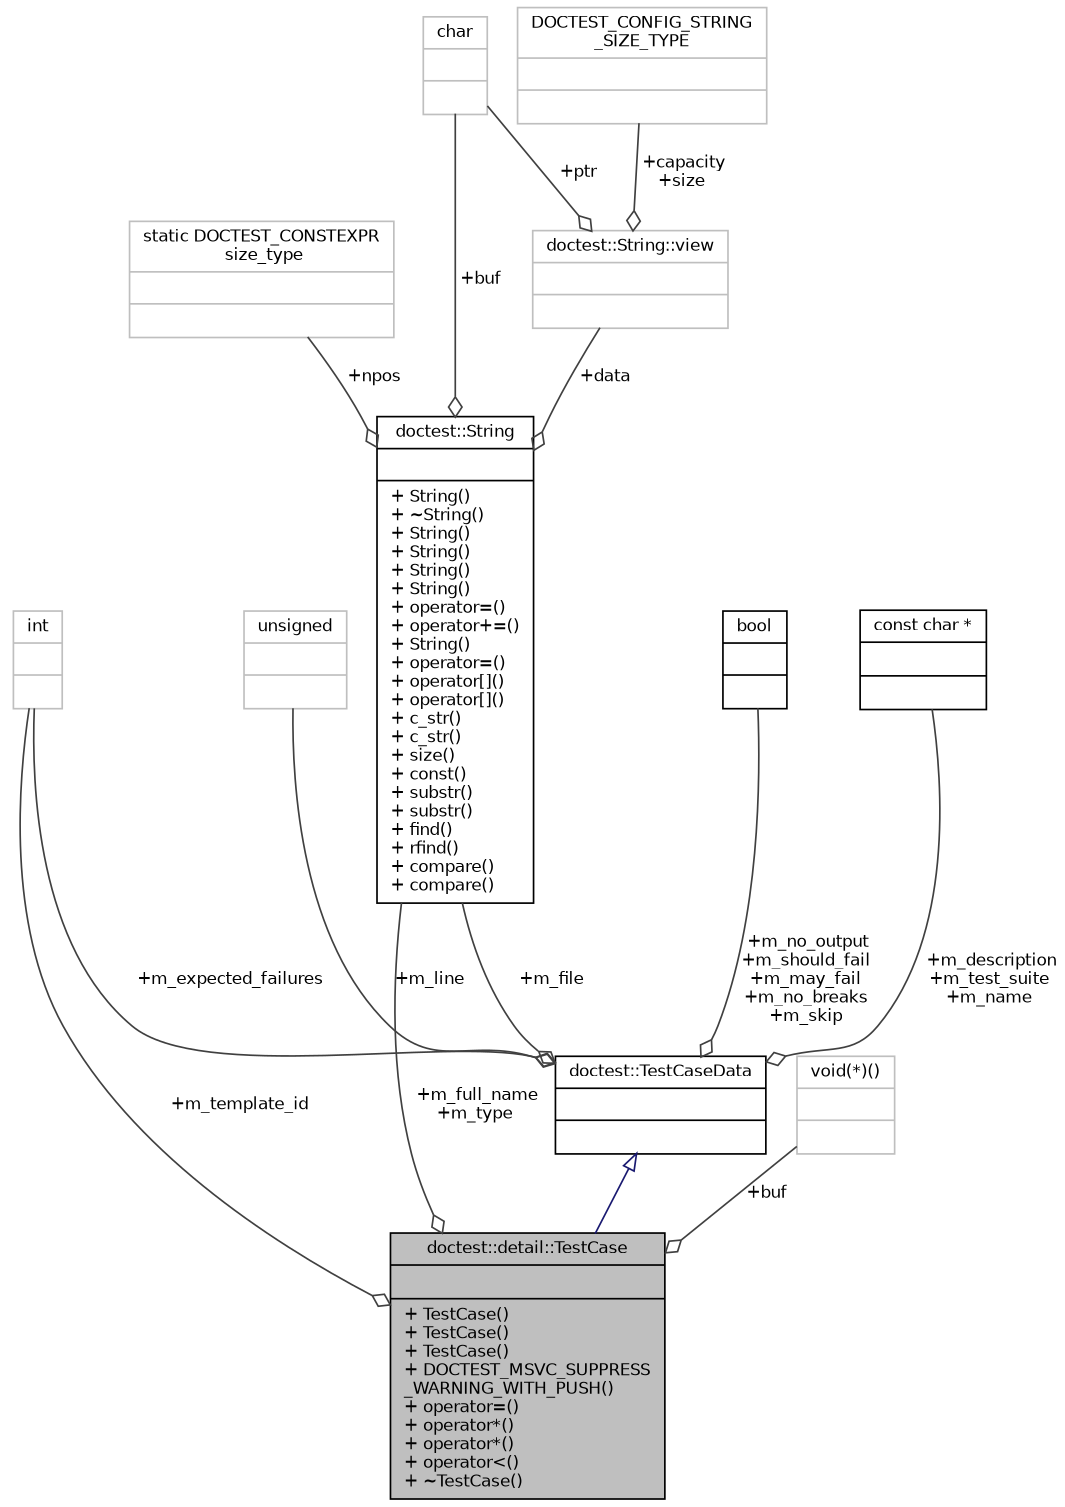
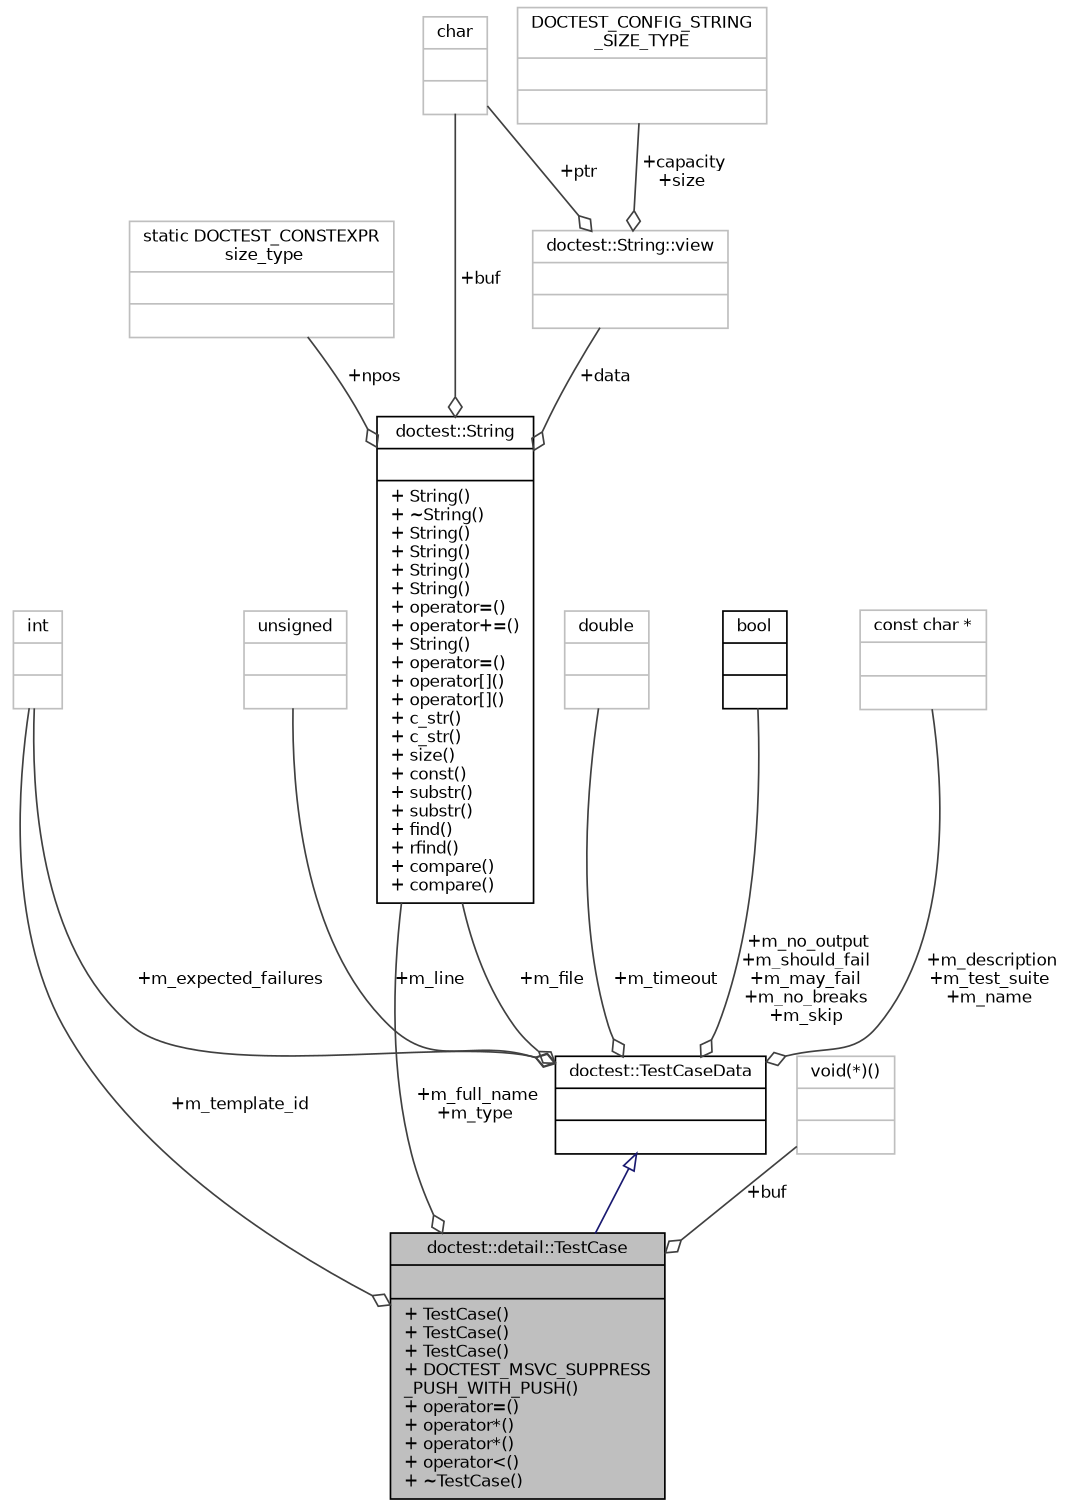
node "double": added
node "const char *": color black -> grey75
node "doctest::detail::TestCase": text "_WARNING_WITH_PUSH()" -> "_PUSH_WITH_PUSH()"
